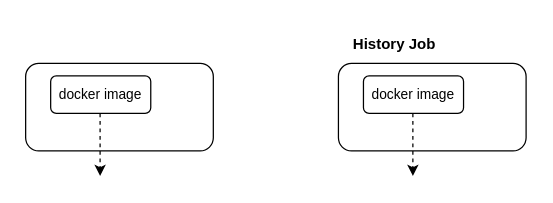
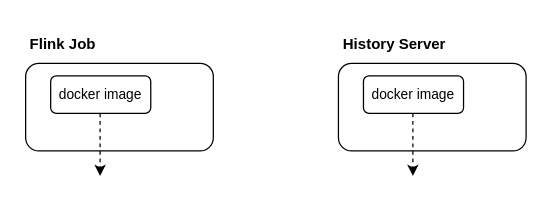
node "Flink Job": added
node "History Job": label "History Job" -> "History Server"
